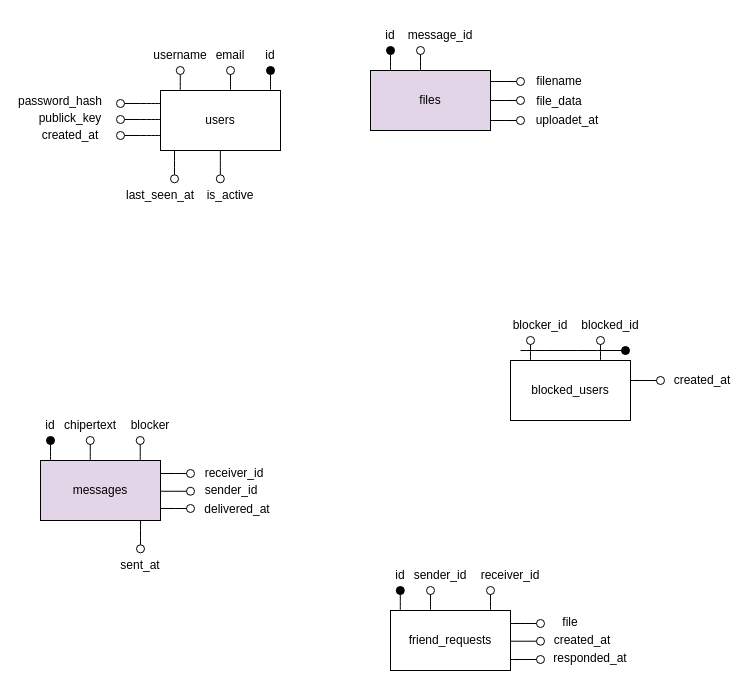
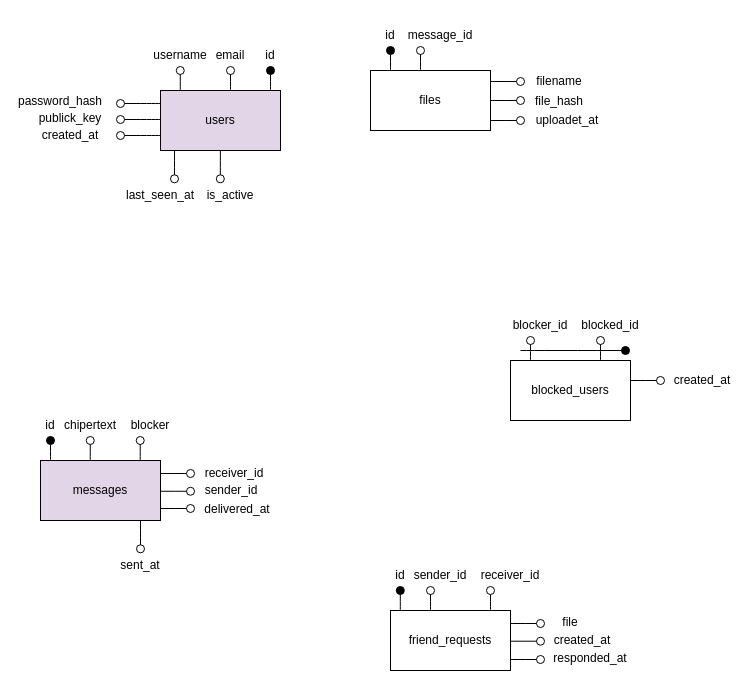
node "files": fillcolor #e1d5e7 -> #ffffff
node "file_data": label "file_data" -> "file_hash"
node "users": fillcolor #ffffff -> #e1d5e7
